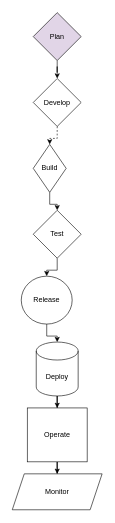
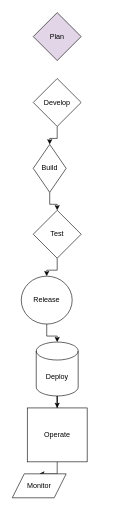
edge "Plan" -> "Develop": removed
edge "Develop" -> "Build": style dashed -> solid
node "Monitor": size 90x36 -> 54x24
